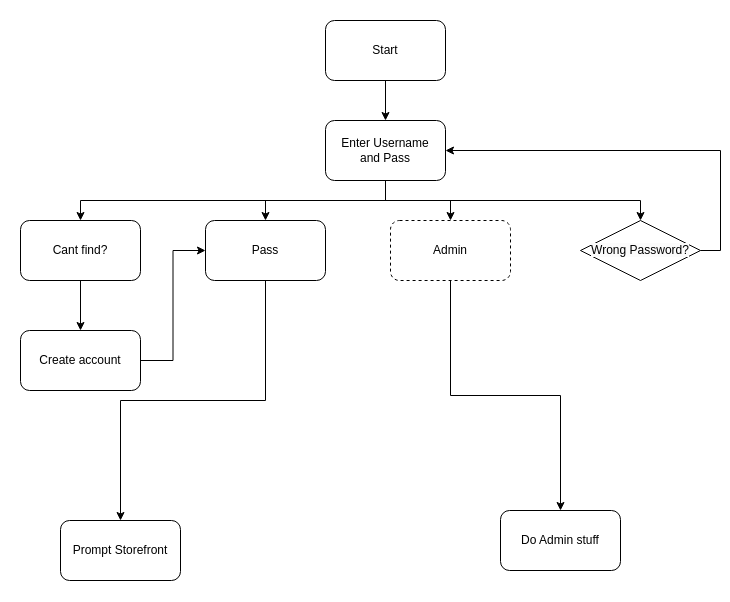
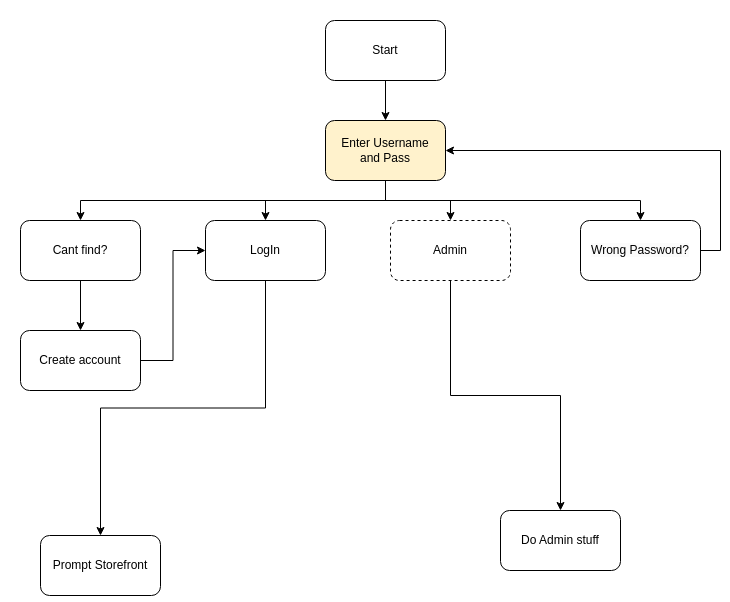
node "Enter Username and Pass": fillcolor #ffffff -> #fff2cc
node "Pass": label "Pass" -> "LogIn"
node "Wrong Password?": shape diamond -> rounded rectangle
node "Prompt Storefront": moved (121, 551) -> (101, 566)
